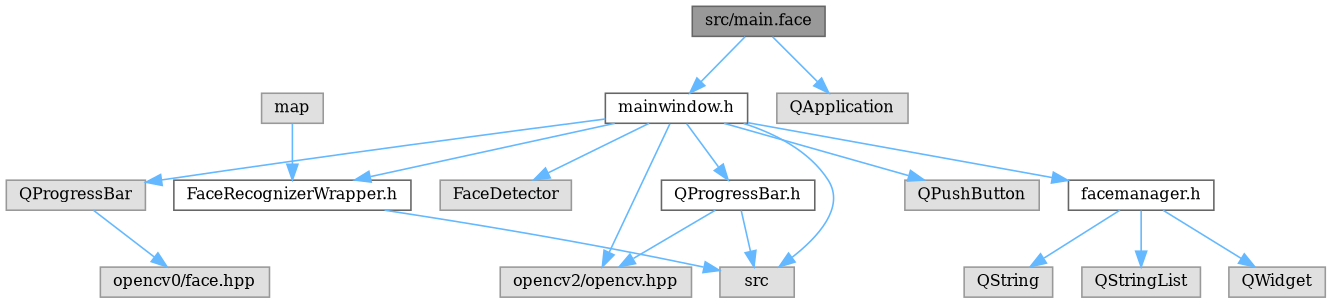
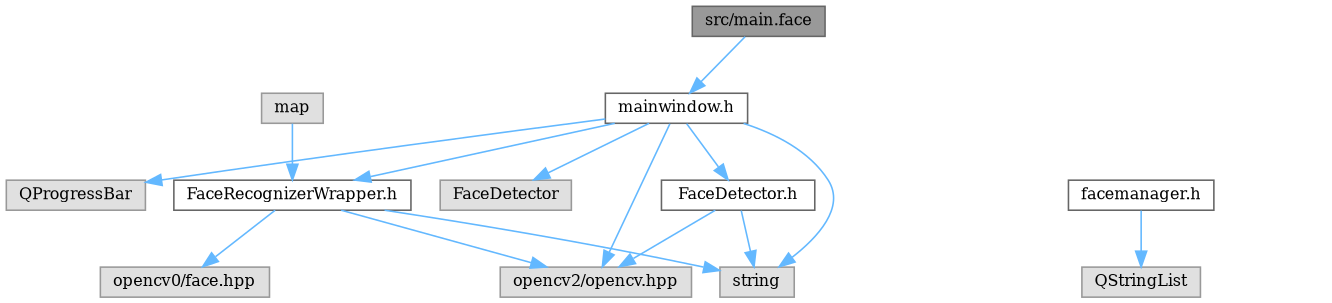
node "QApplication": removed
edge "mainwindow.h" -> "facemanager.h": removed
node "QProgressBar.h": label "QProgressBar.h" -> "FaceDetector.h"
node "QPushButton": removed
edge "QProgressBar" -> "opencv0/face.hpp": now "FaceRecognizerWrapper.h" -> "opencv0/face.hpp"
edge "FaceRecognizerWrapper.h" -> "opencv2/opencv.hpp": added
node "src": label "src" -> "string"
node "QString": removed
node "QWidget": removed
